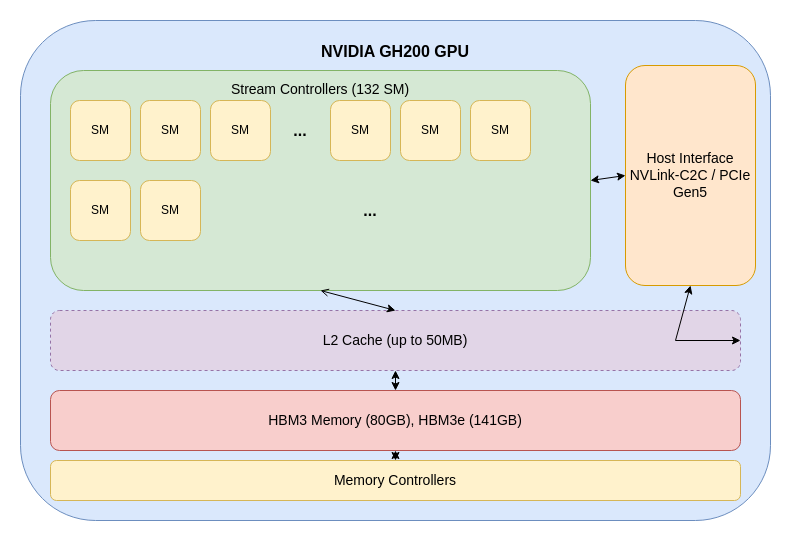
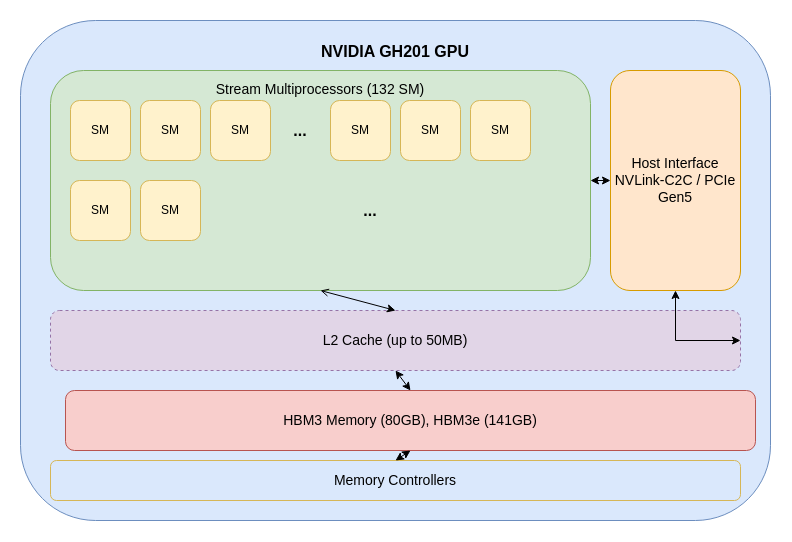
node "NVIDIA GH200 GPU": label "NVIDIA GH200 GPU" -> "NVIDIA GH201 GPU"
node "Stream Controllers (132 SM)": label "Stream Controllers (132 SM)" -> "Stream Multiprocessors (132 SM)"
node "Host Interface NVLink-C2C / PCIe Gen5": moved (691, 176) -> (676, 181)
node "HBM3 Memory (80GB), HBM3e (141GB)": moved (396, 421) -> (411, 421)
node "Memory Controllers": fillcolor #fff2cc -> #dae8fc
